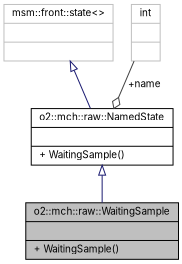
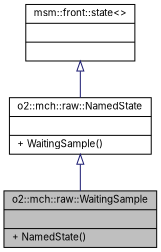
node "msm::front::state<>": color grey75 -> black
node "int": removed
node "o2::mch::raw::WaitingSample": text "+ WaitingSample()" -> "+ NamedState()"
